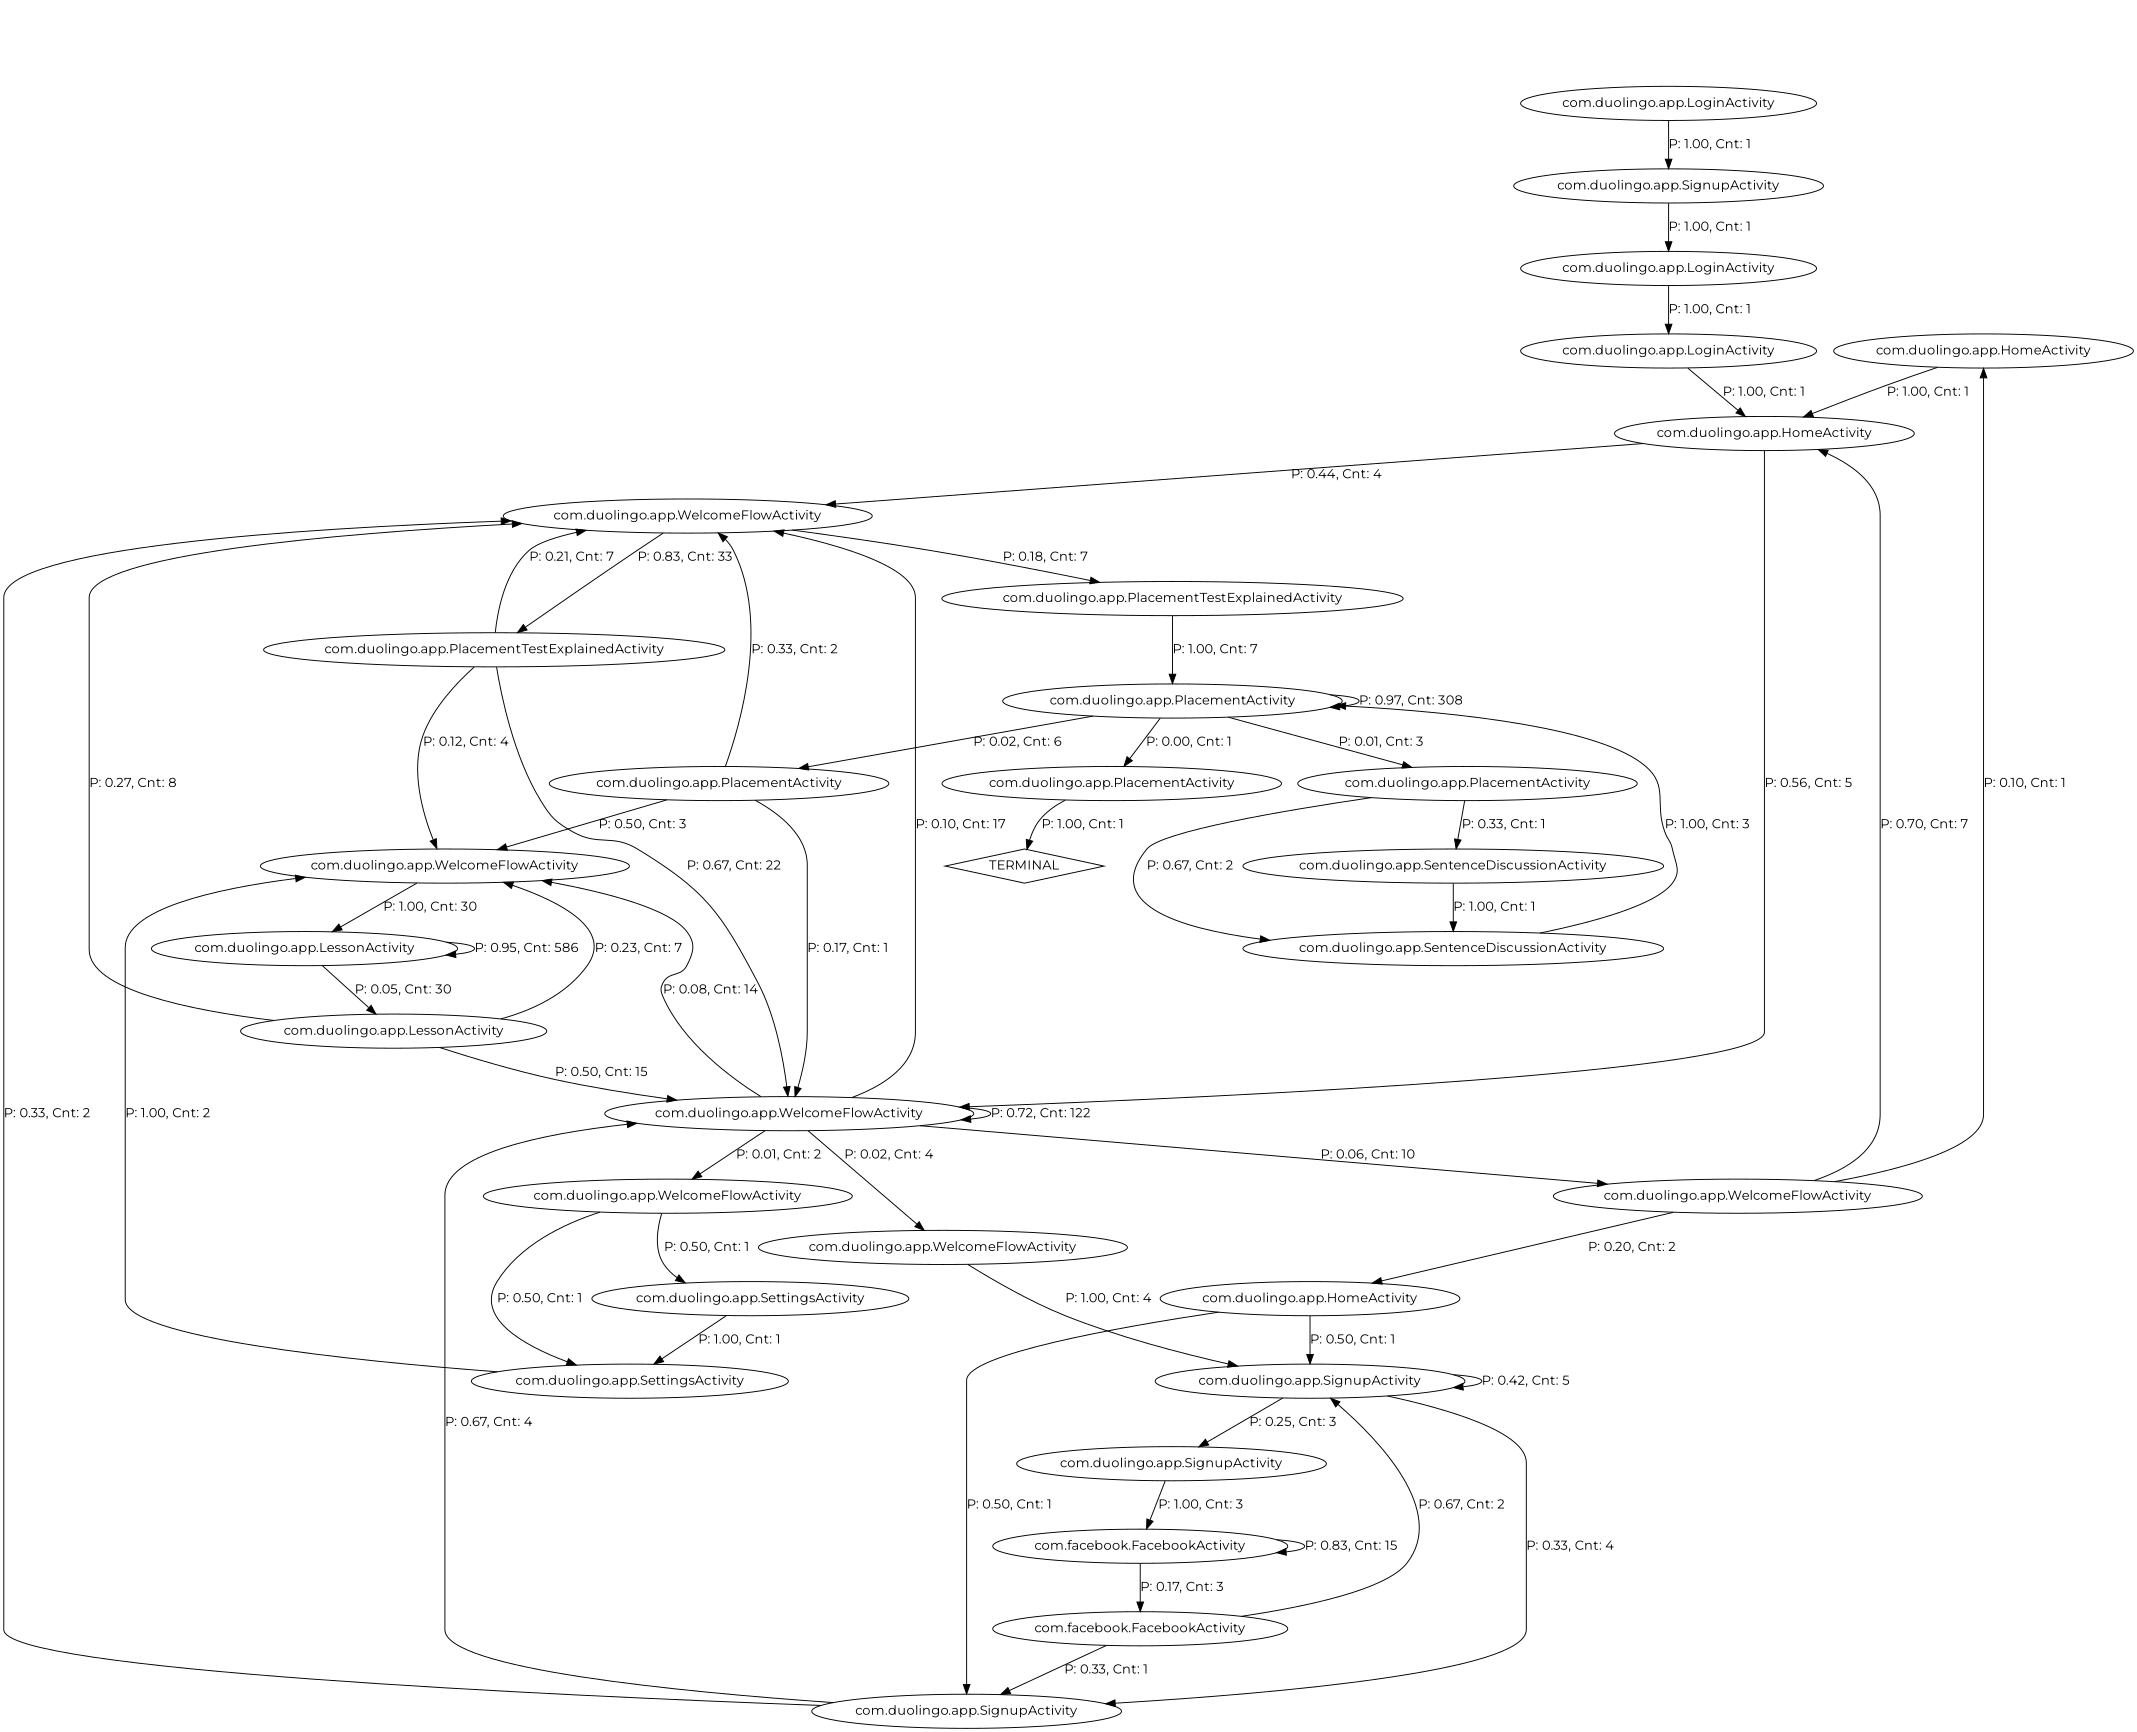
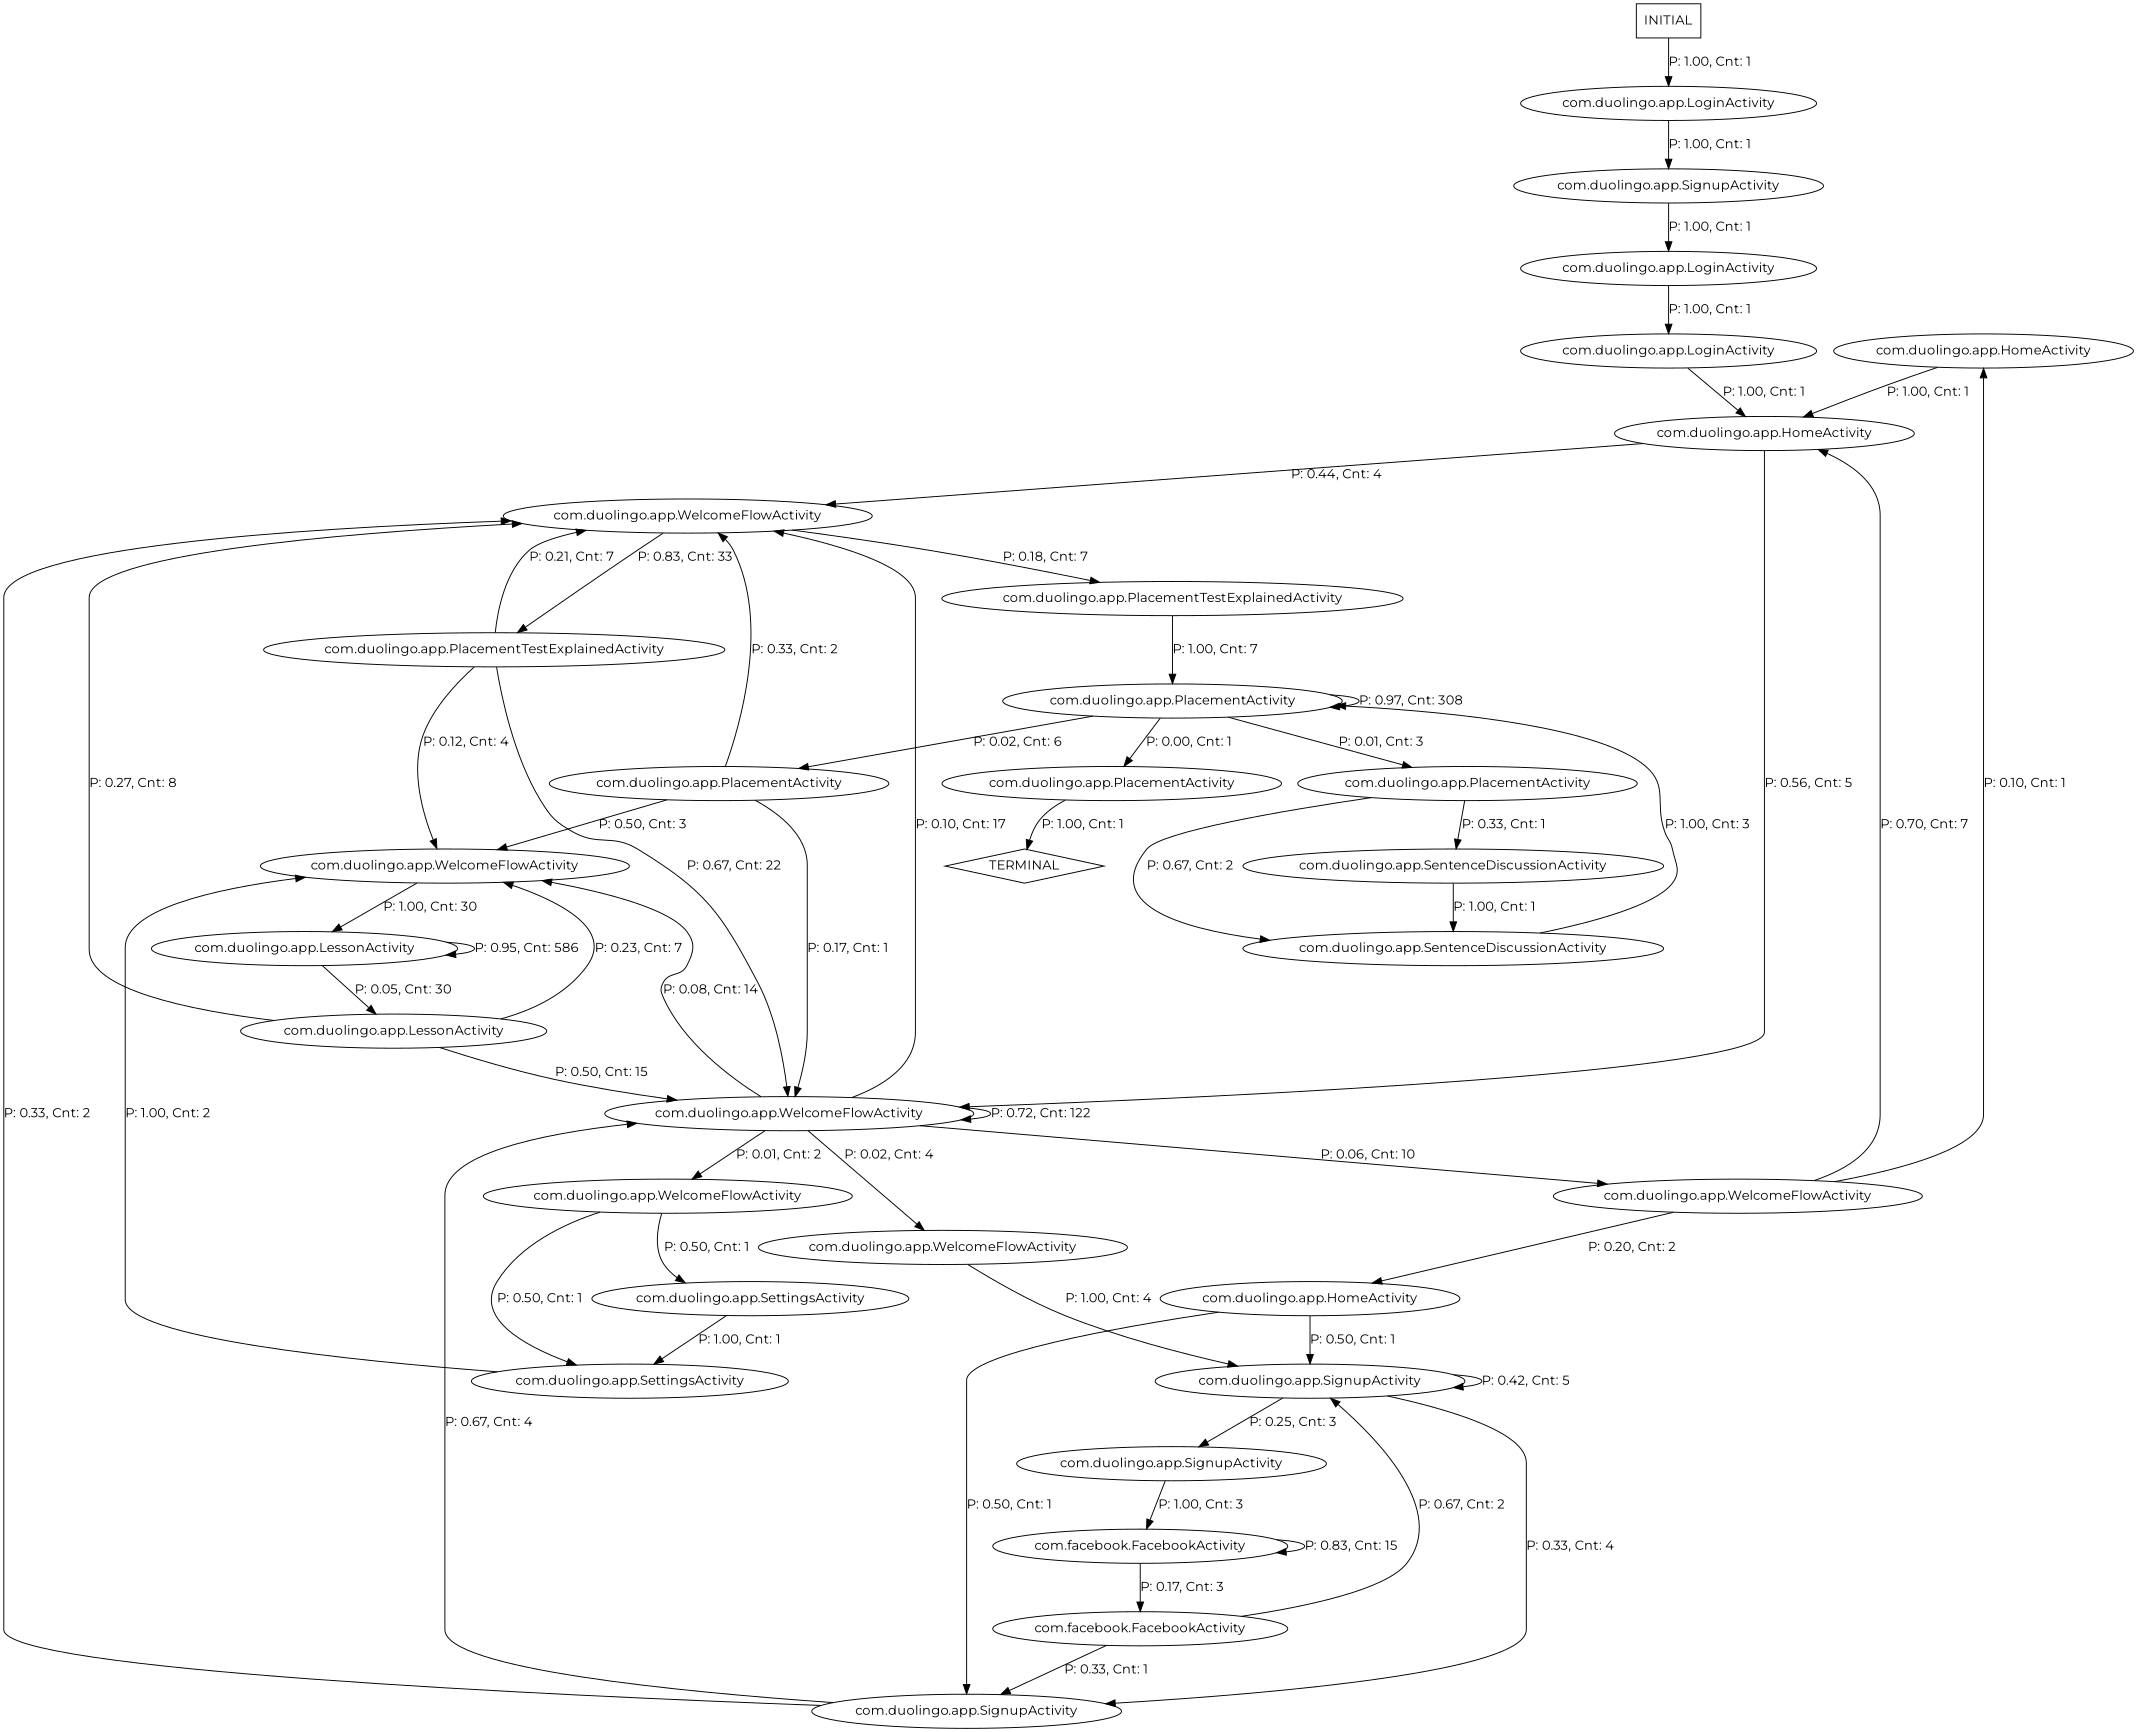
node "INITIAL": added
